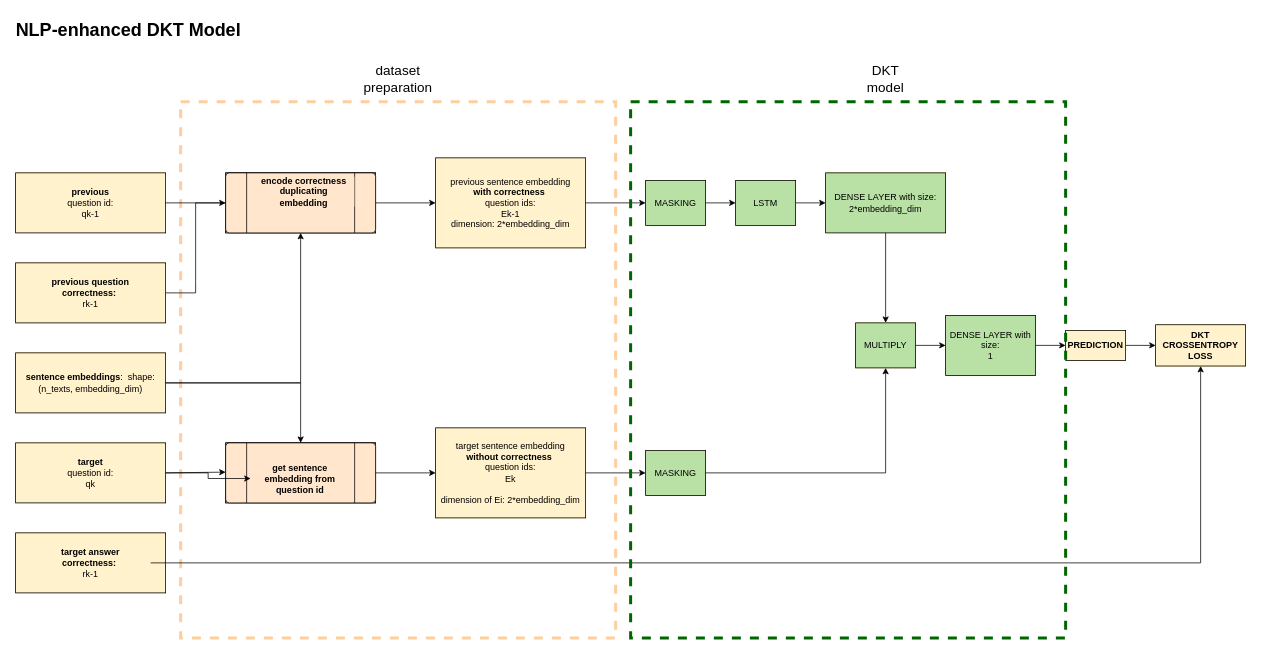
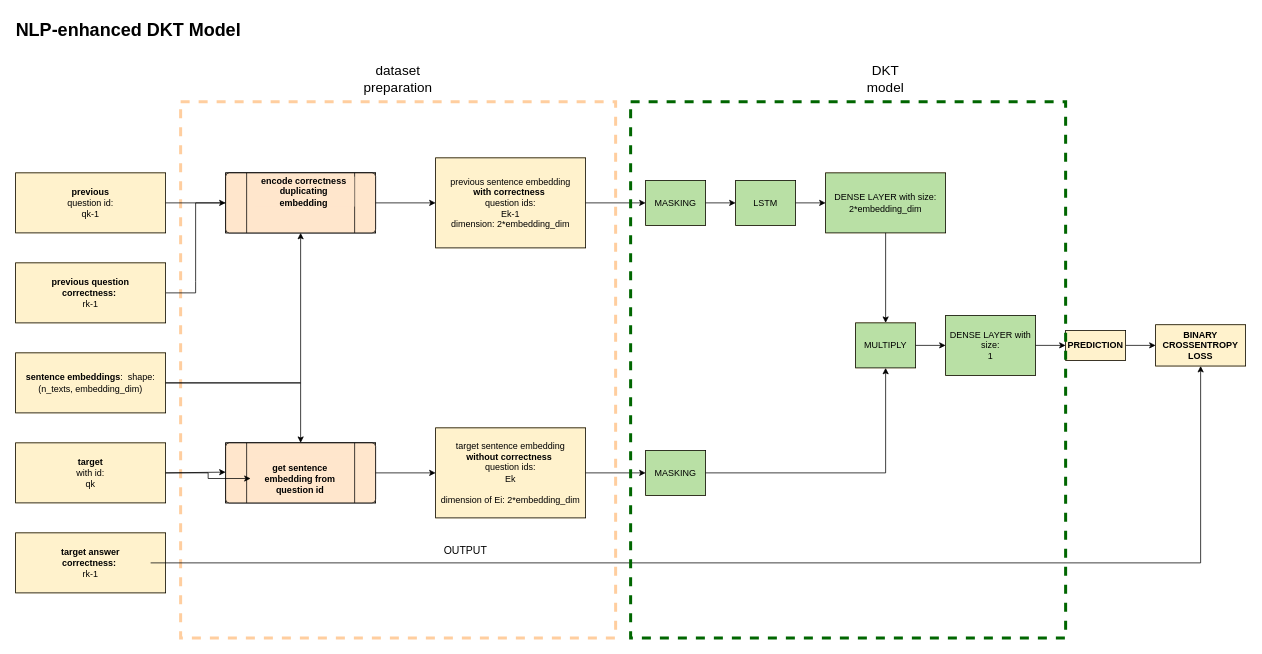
node "DKT CROSSENTROPY LOSS": label "DKT CROSSENTROPY LOSS" -> "BINARY CROSSENTROPY LOSS"
node "target question id: qk": label "target question id: qk" -> "target with id: qk"
node "OUTPUT": added
